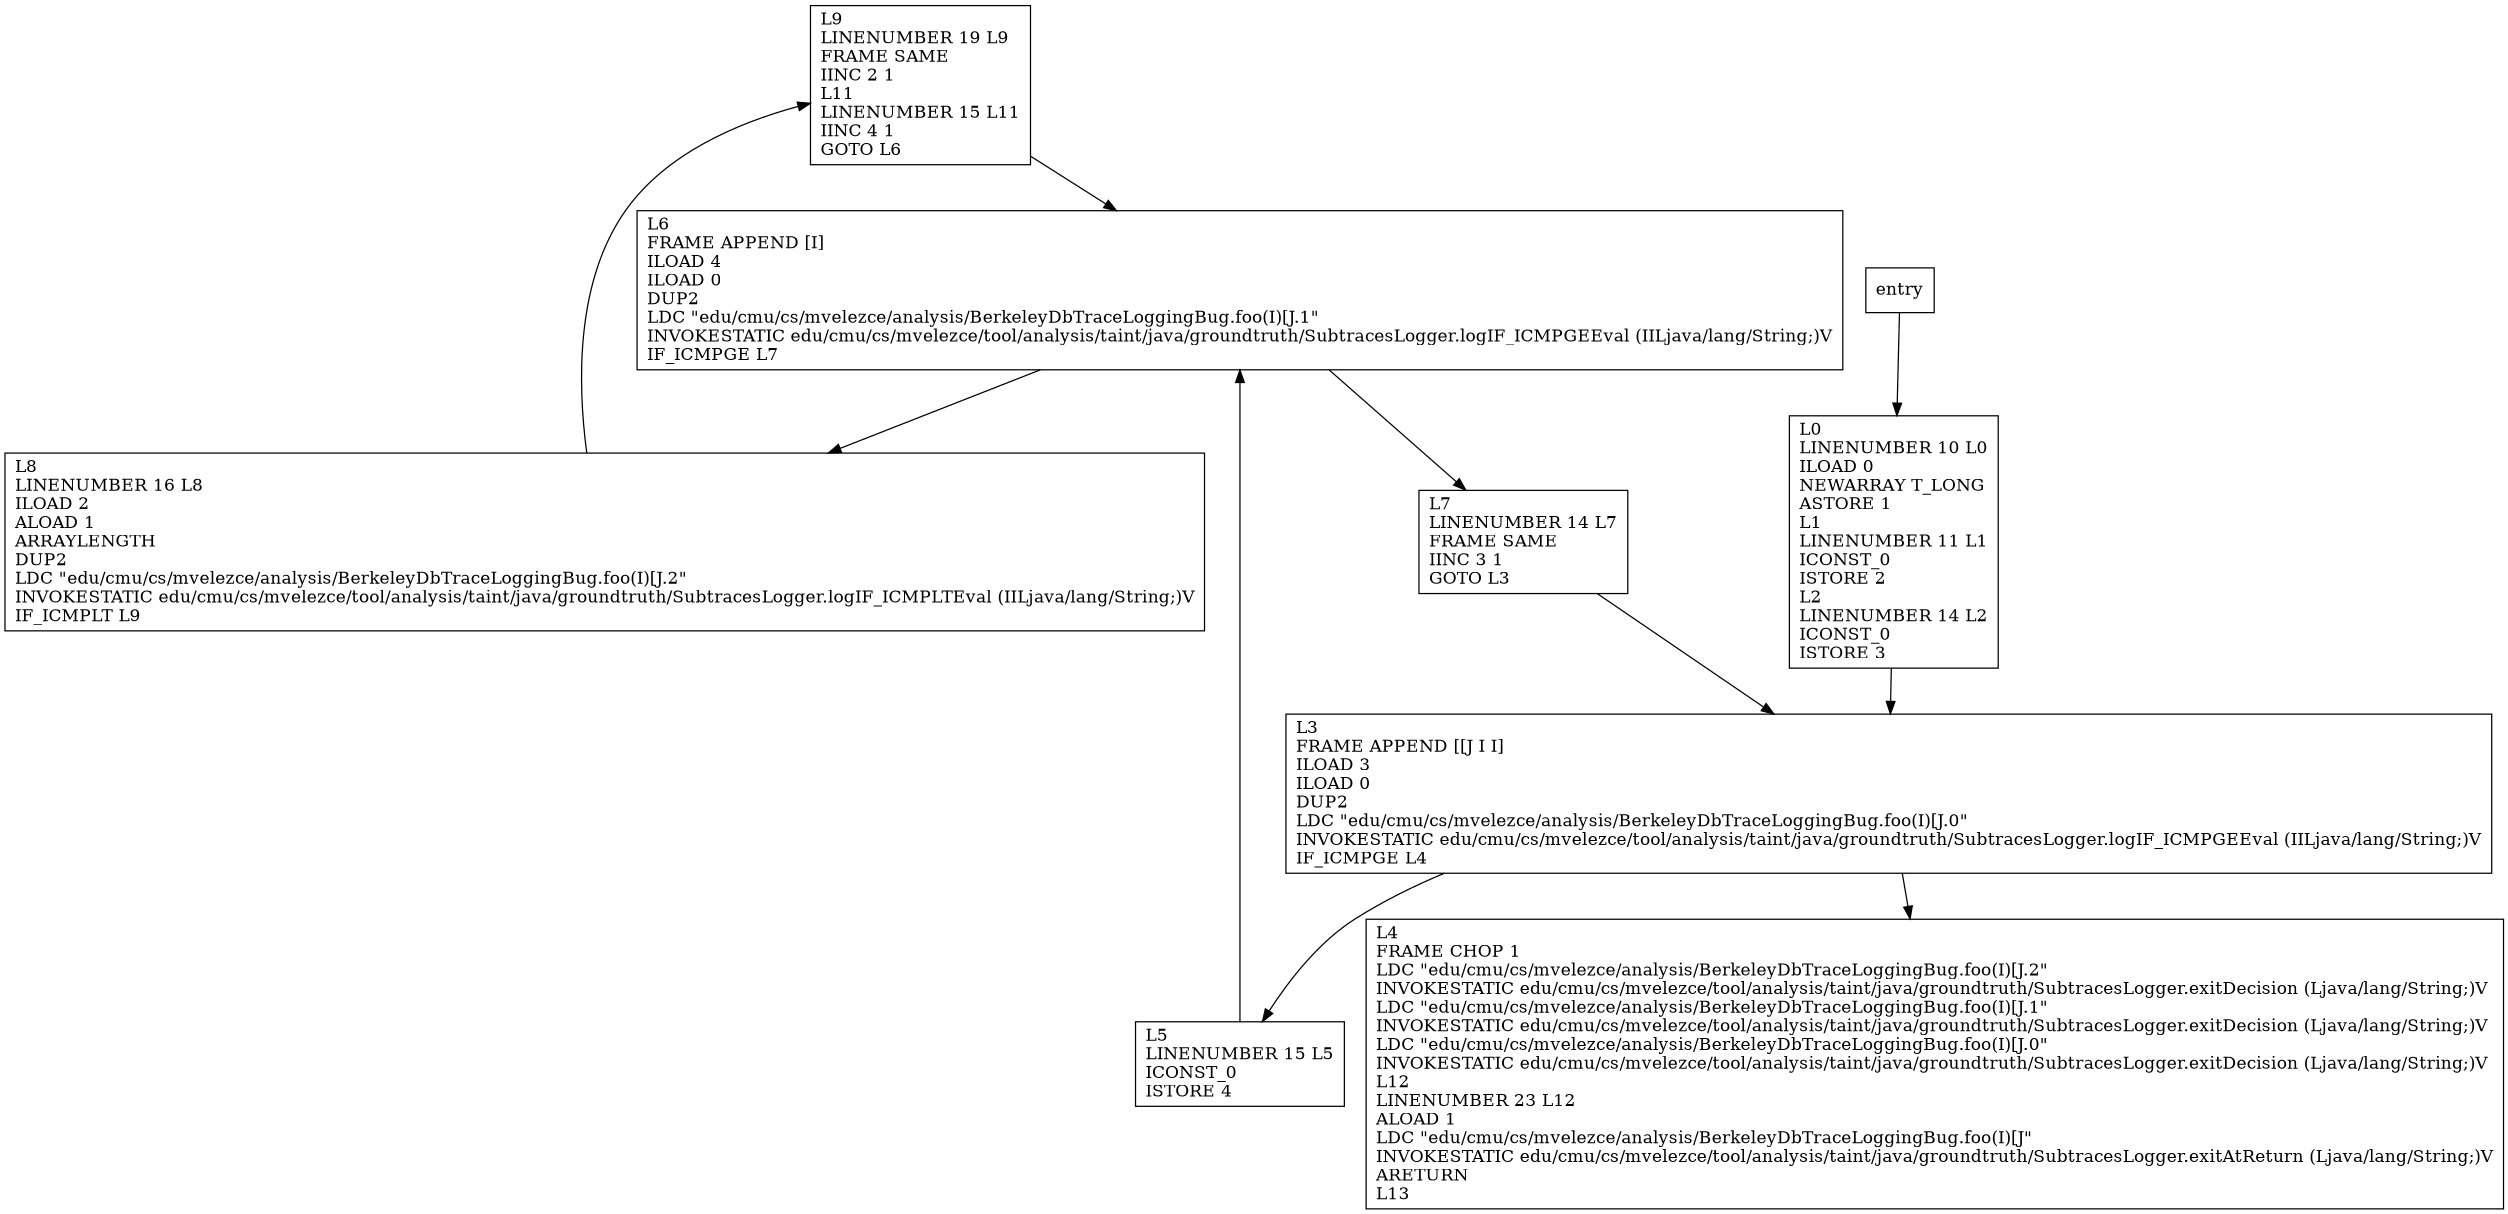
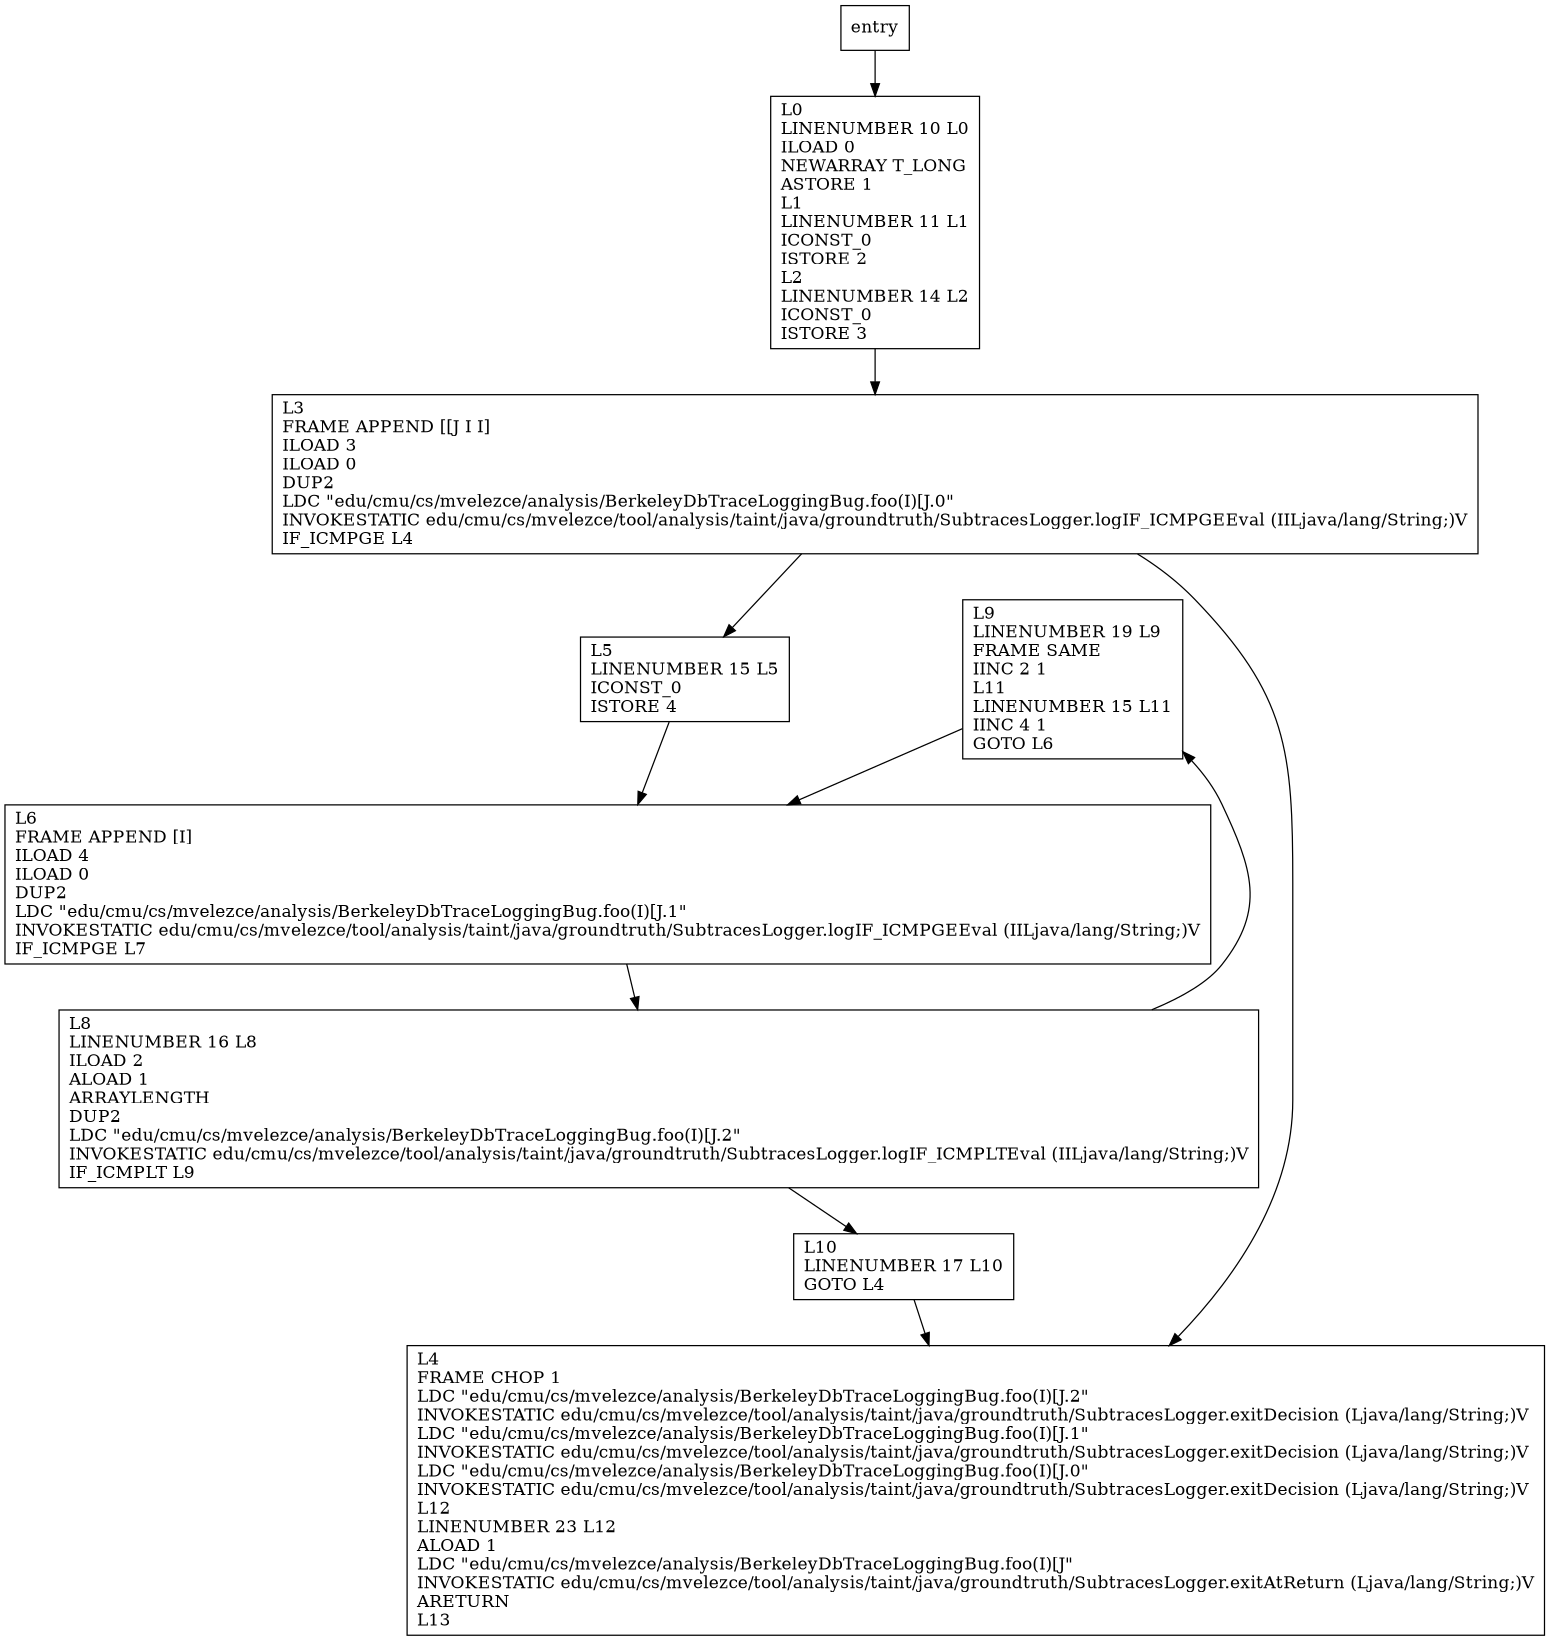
node "L7 LINENUMBER 14 L7 FRAME SAME IINC 3 1 GOTO L3": removed
node "L10 LINENUMBER 17 L10 GOTO L4": added
